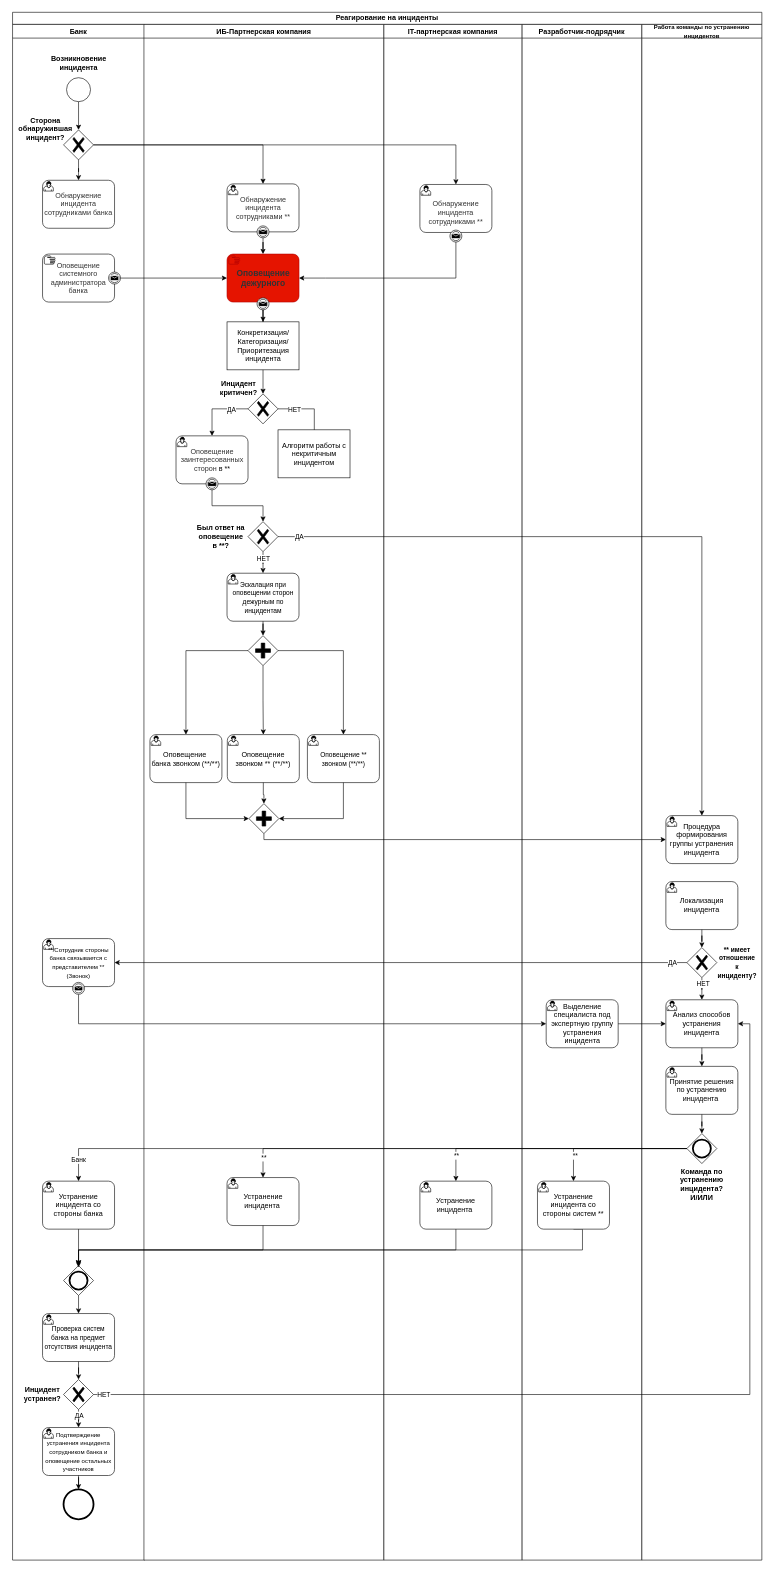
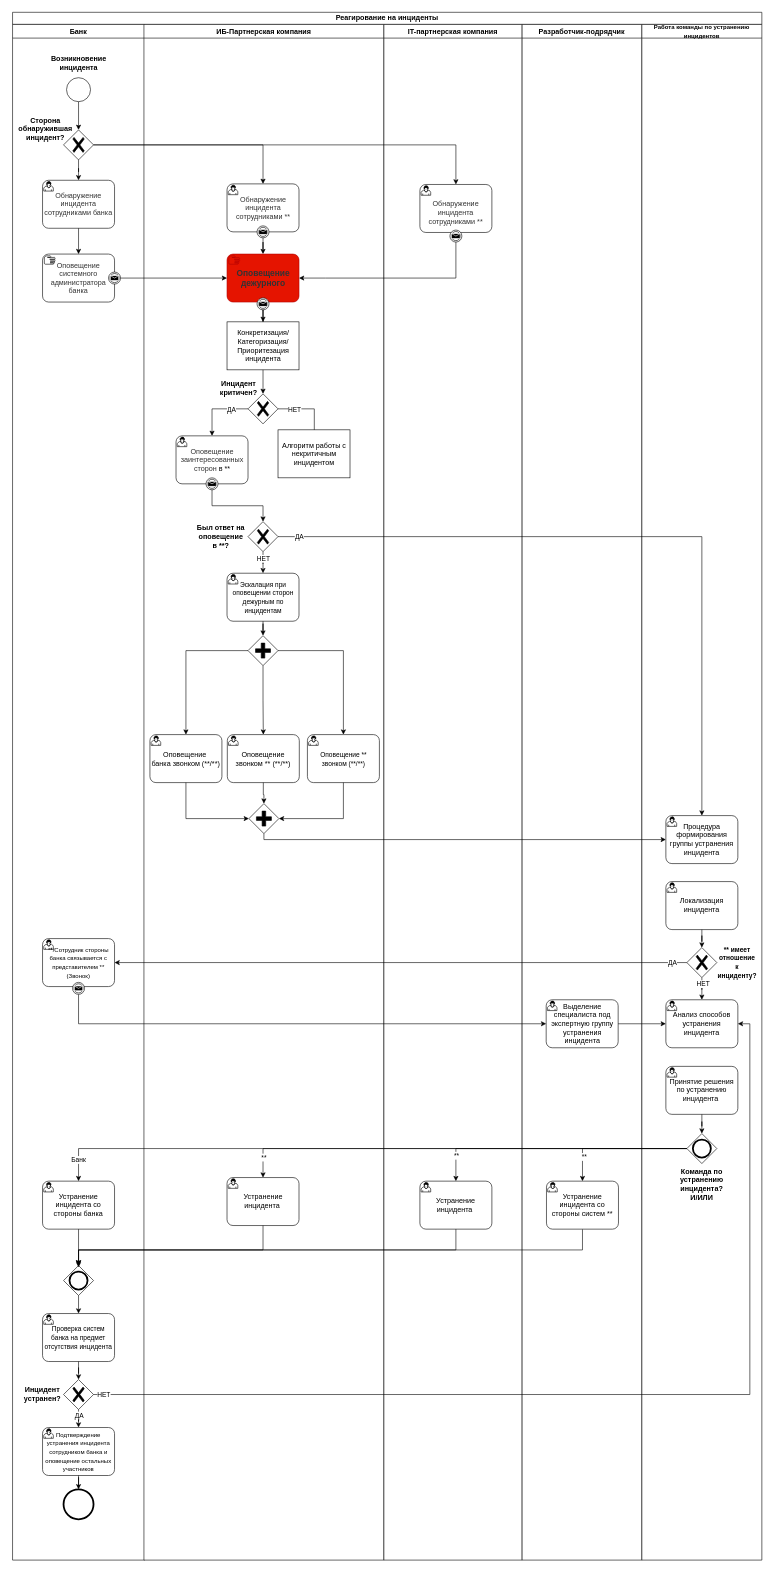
edge "Обнаружение инцидента сотрудниками банка" -> "Оповещение системного администратора банка": added
edge "Анализ способов устранения инцидента" -> "Принятие решения по устранению инцидента": removed
node "Устранение инцидента со стороны систем **": moved (573, 1205) -> (582, 1205)
